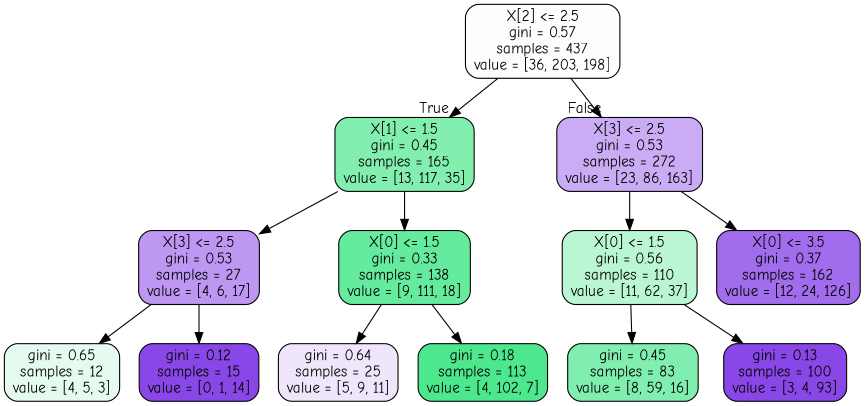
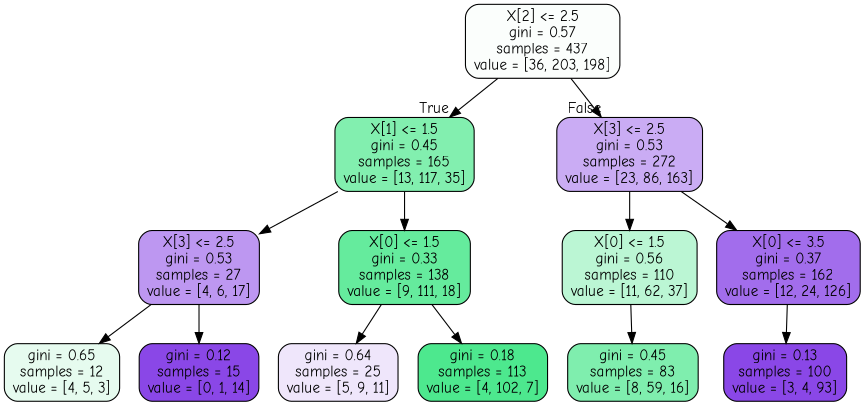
edge "X[0] <= 1.5 gini = 0.56 samples = 110 value = [11, 62, 37]" -> "gini = 0.13 samples = 100 value = [3, 4, 93]": now "X[0] <= 3.5 gini = 0.37 samples = 162 value = [12, 24, 126]" -> "gini = 0.13 samples = 100 value = [3, 4, 93]"
